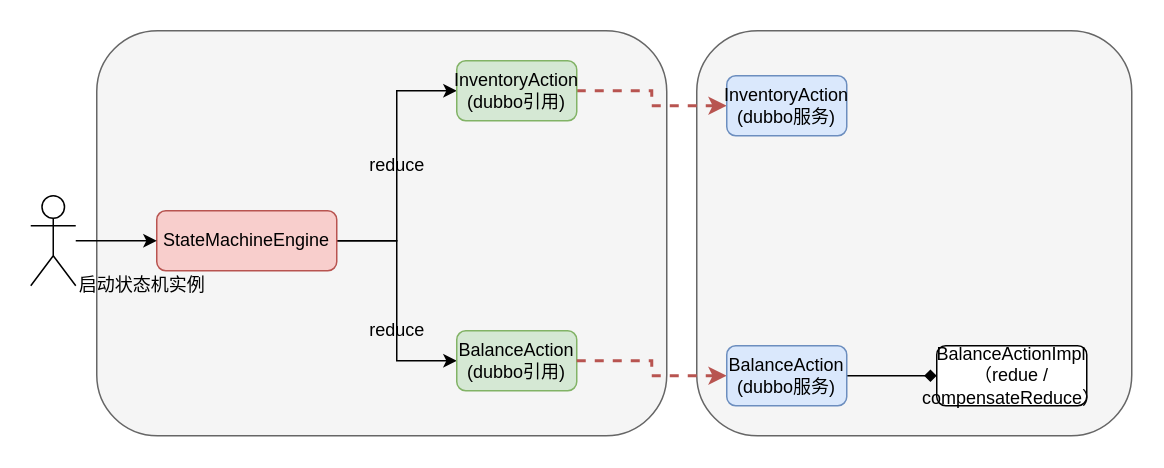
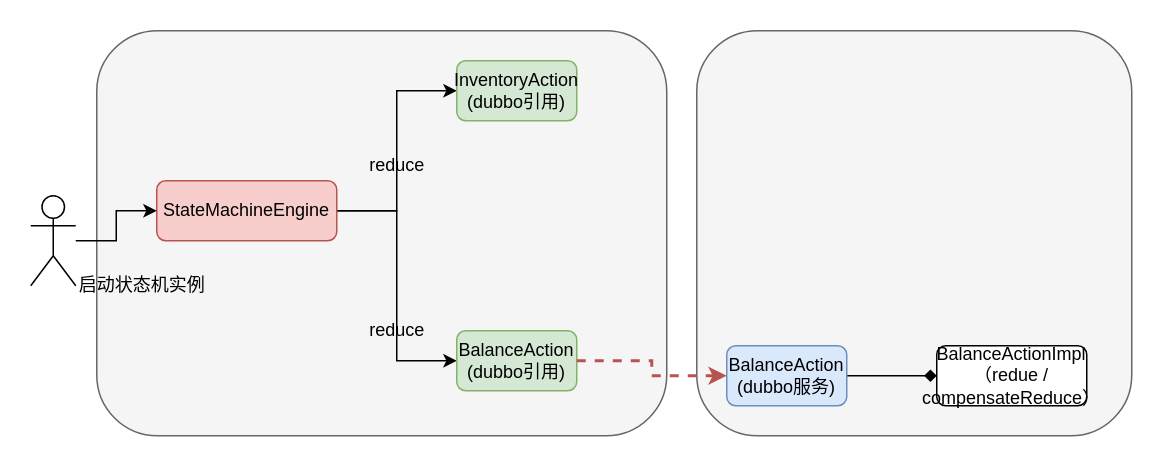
edge "InventoryAction (dubbo引用)" -> "InventoryAction (dubbo服务)": removed
node "InventoryAction (dubbo服务)": removed
node "StateMachineEngine": moved (247, 241) -> (247, 211)
